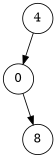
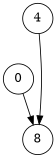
edge "4" -> "0": now "4" -> "8"
